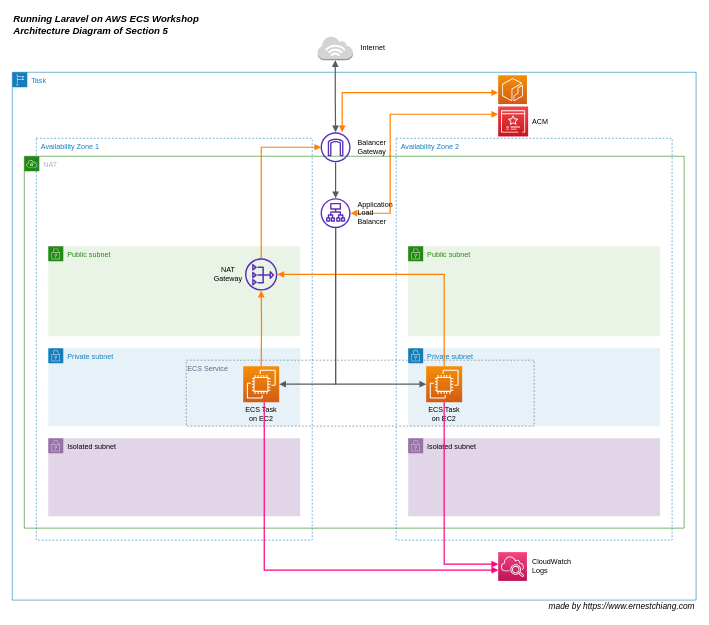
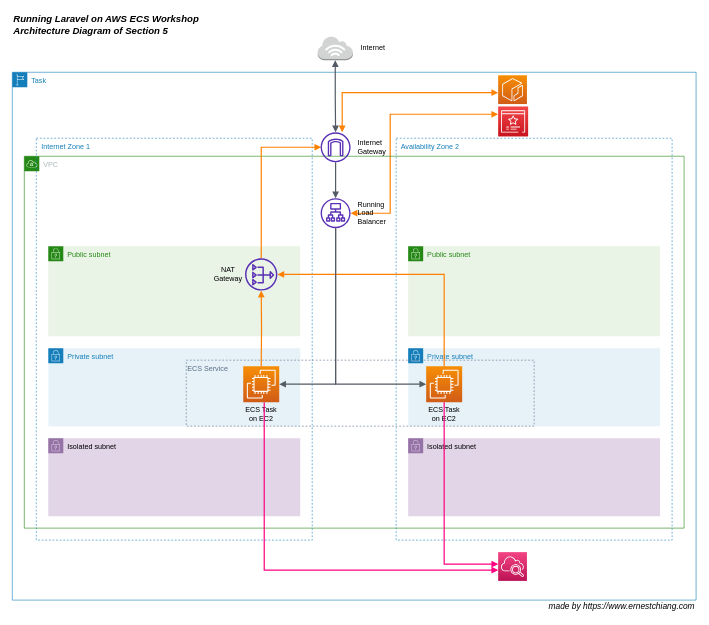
node "ACM": removed
node "Availability Zone 1": label "Availability Zone 1" -> "Internet Zone 1"
node "Balancer Gateway": label "Balancer Gateway" -> "Internet Gateway"
node "NAT": label "NAT" -> "VPC"
node "Application Load Balancer": label "Application Load Balancer" -> "Running Load Balancer"
node "CloudWatch Logs": removed
